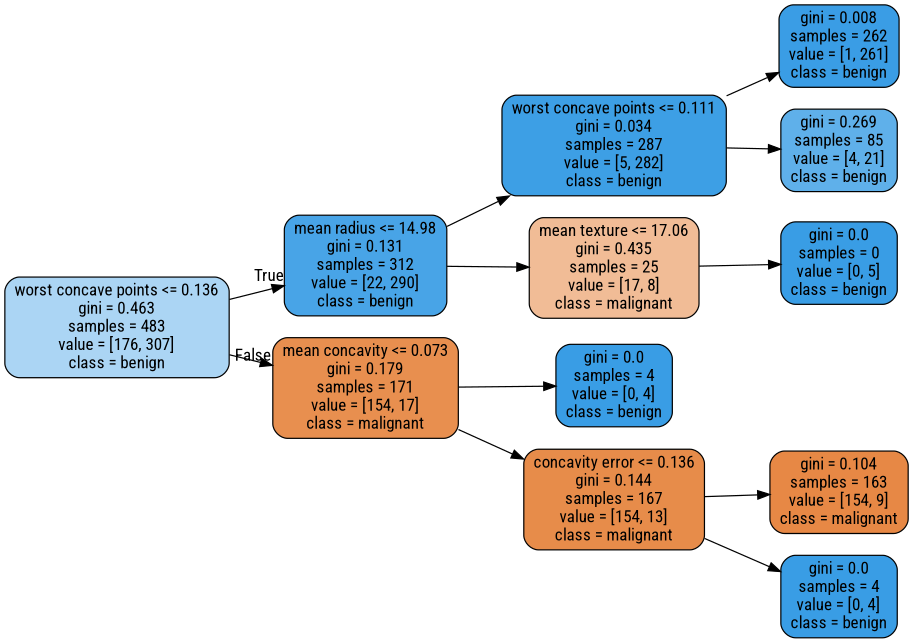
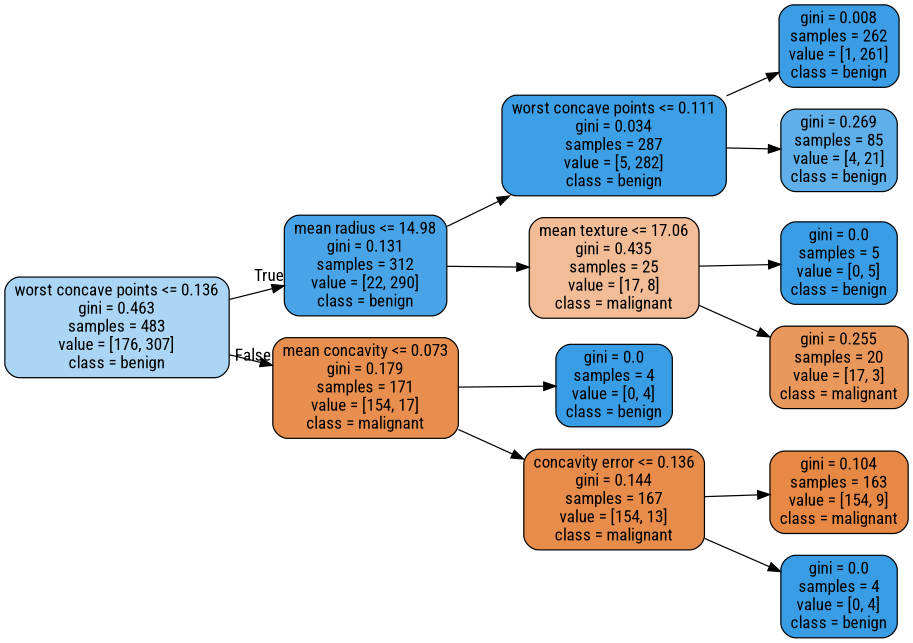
node "gini = 0.0 samples = 0 value = [0, 5] class = benign": label "gini = 0.0 samples = 0 value = [0, 5] class = benign" -> "gini = 0.0 samples = 5 value = [0, 5] class = benign"
node "gini = 0.255 samples = 20 value = [17, 3] class = malignant": added
